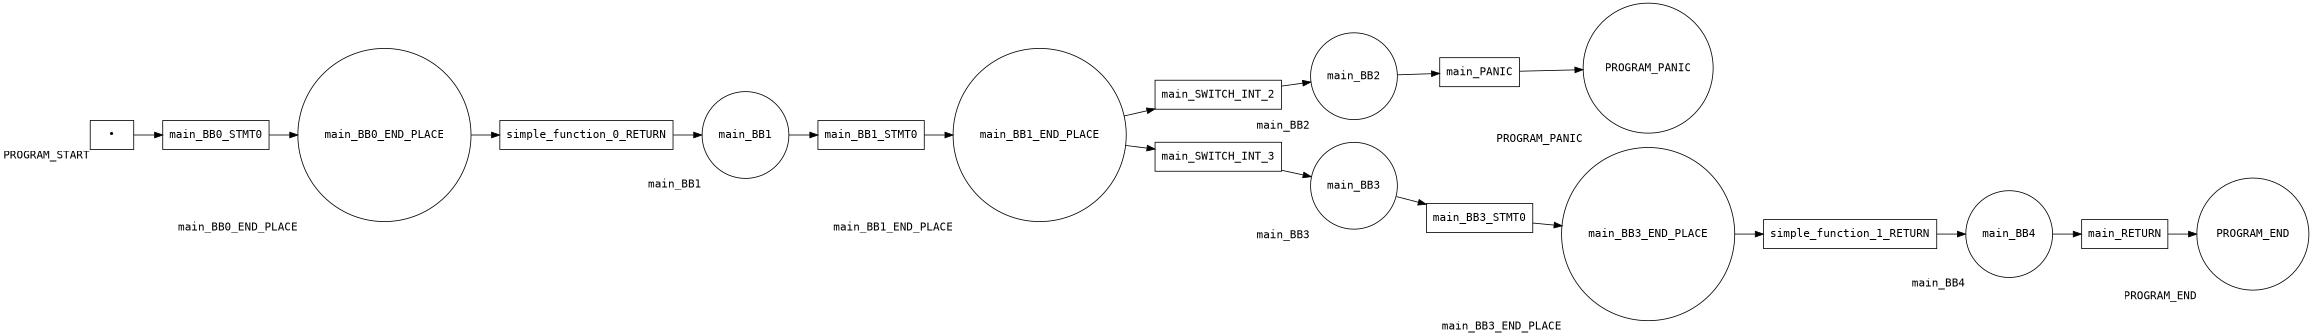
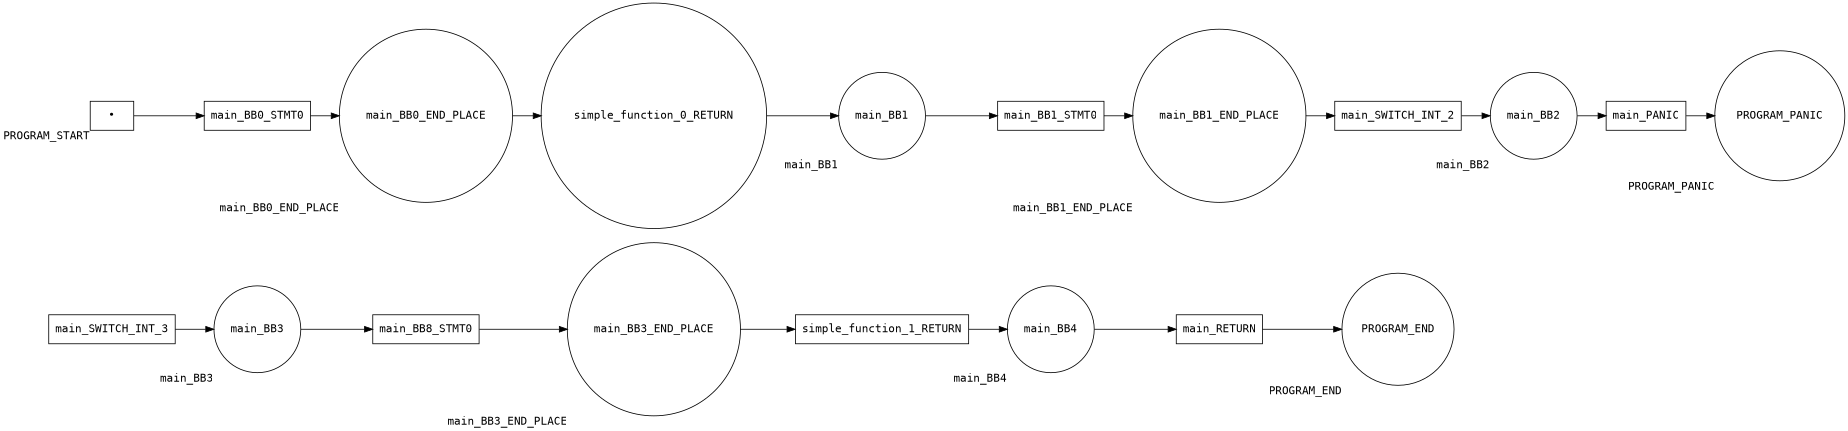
node "simple_function_0_RETURN": shape box -> circle
edge "main_BB1_END_PLACE main_BB1_END_PLACE" -> "main_SWITCH_INT_3": removed
node "main_BB3_STMT0": label "main_BB3_STMT0" -> "main_BB8_STMT0"
